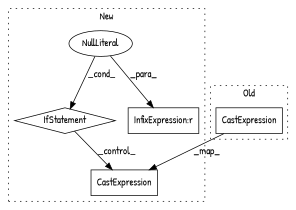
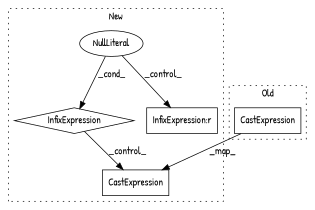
edge "NullLiteral" -> "InfixExpression:r": label "_para_" -> "_control_"
node "IfStatement": label "IfStatement" -> "InfixExpression"
